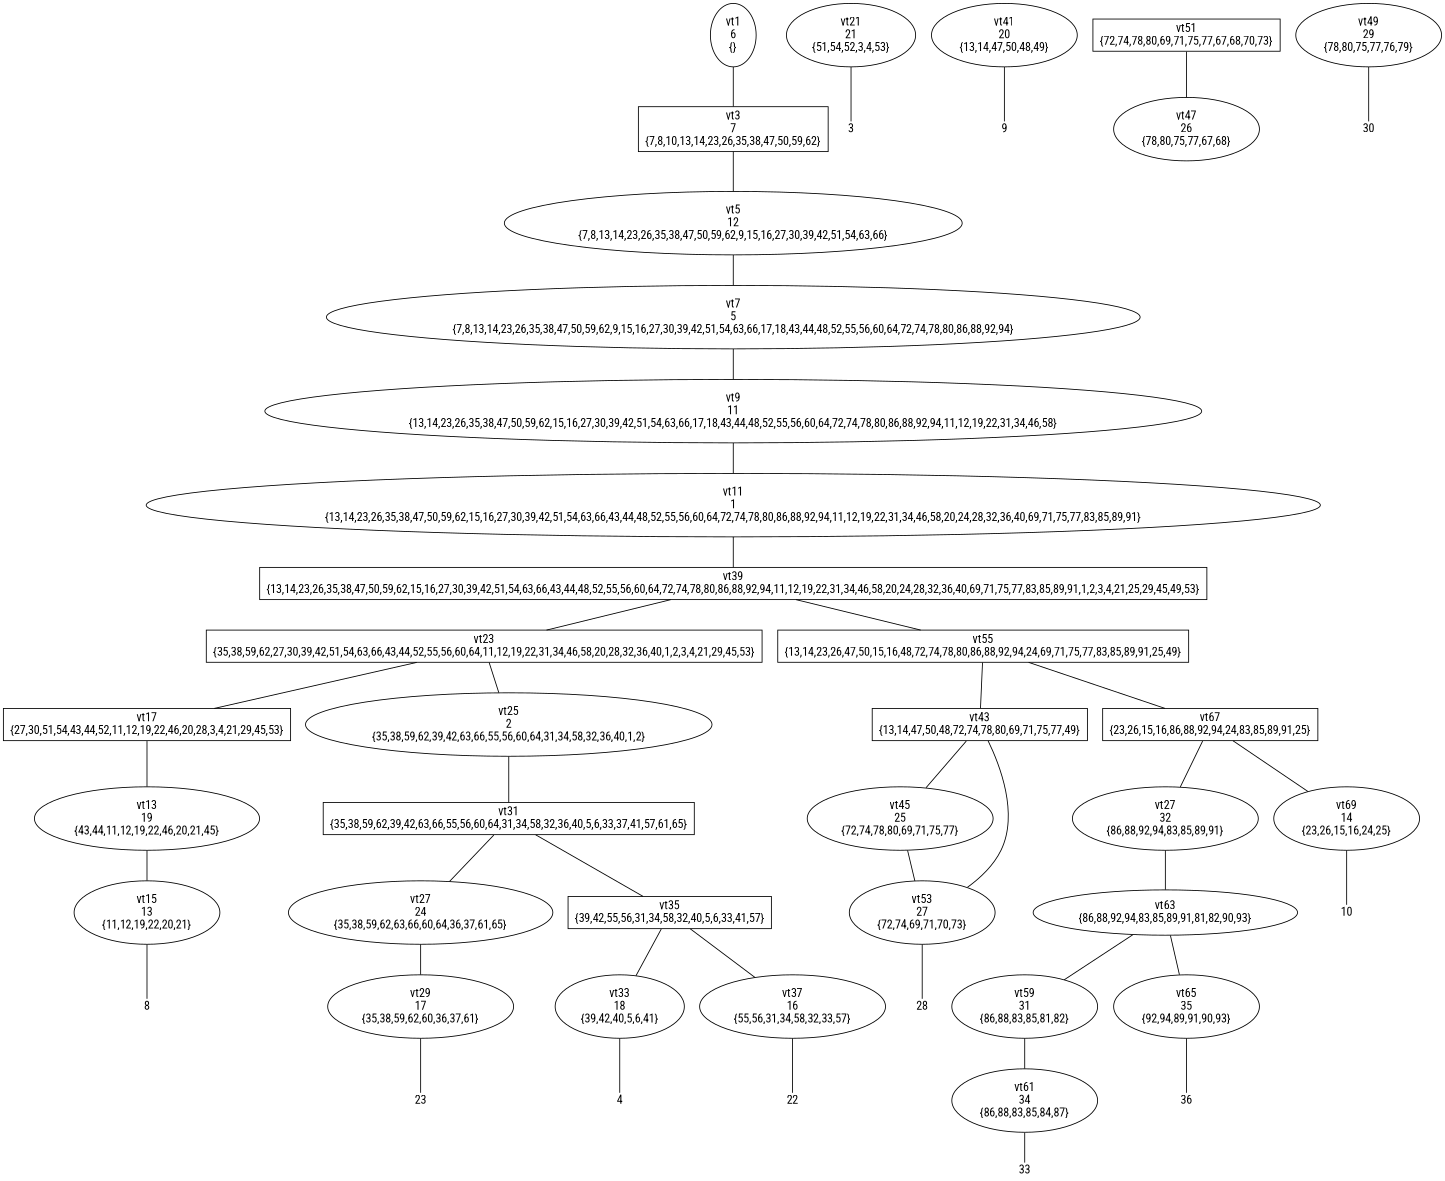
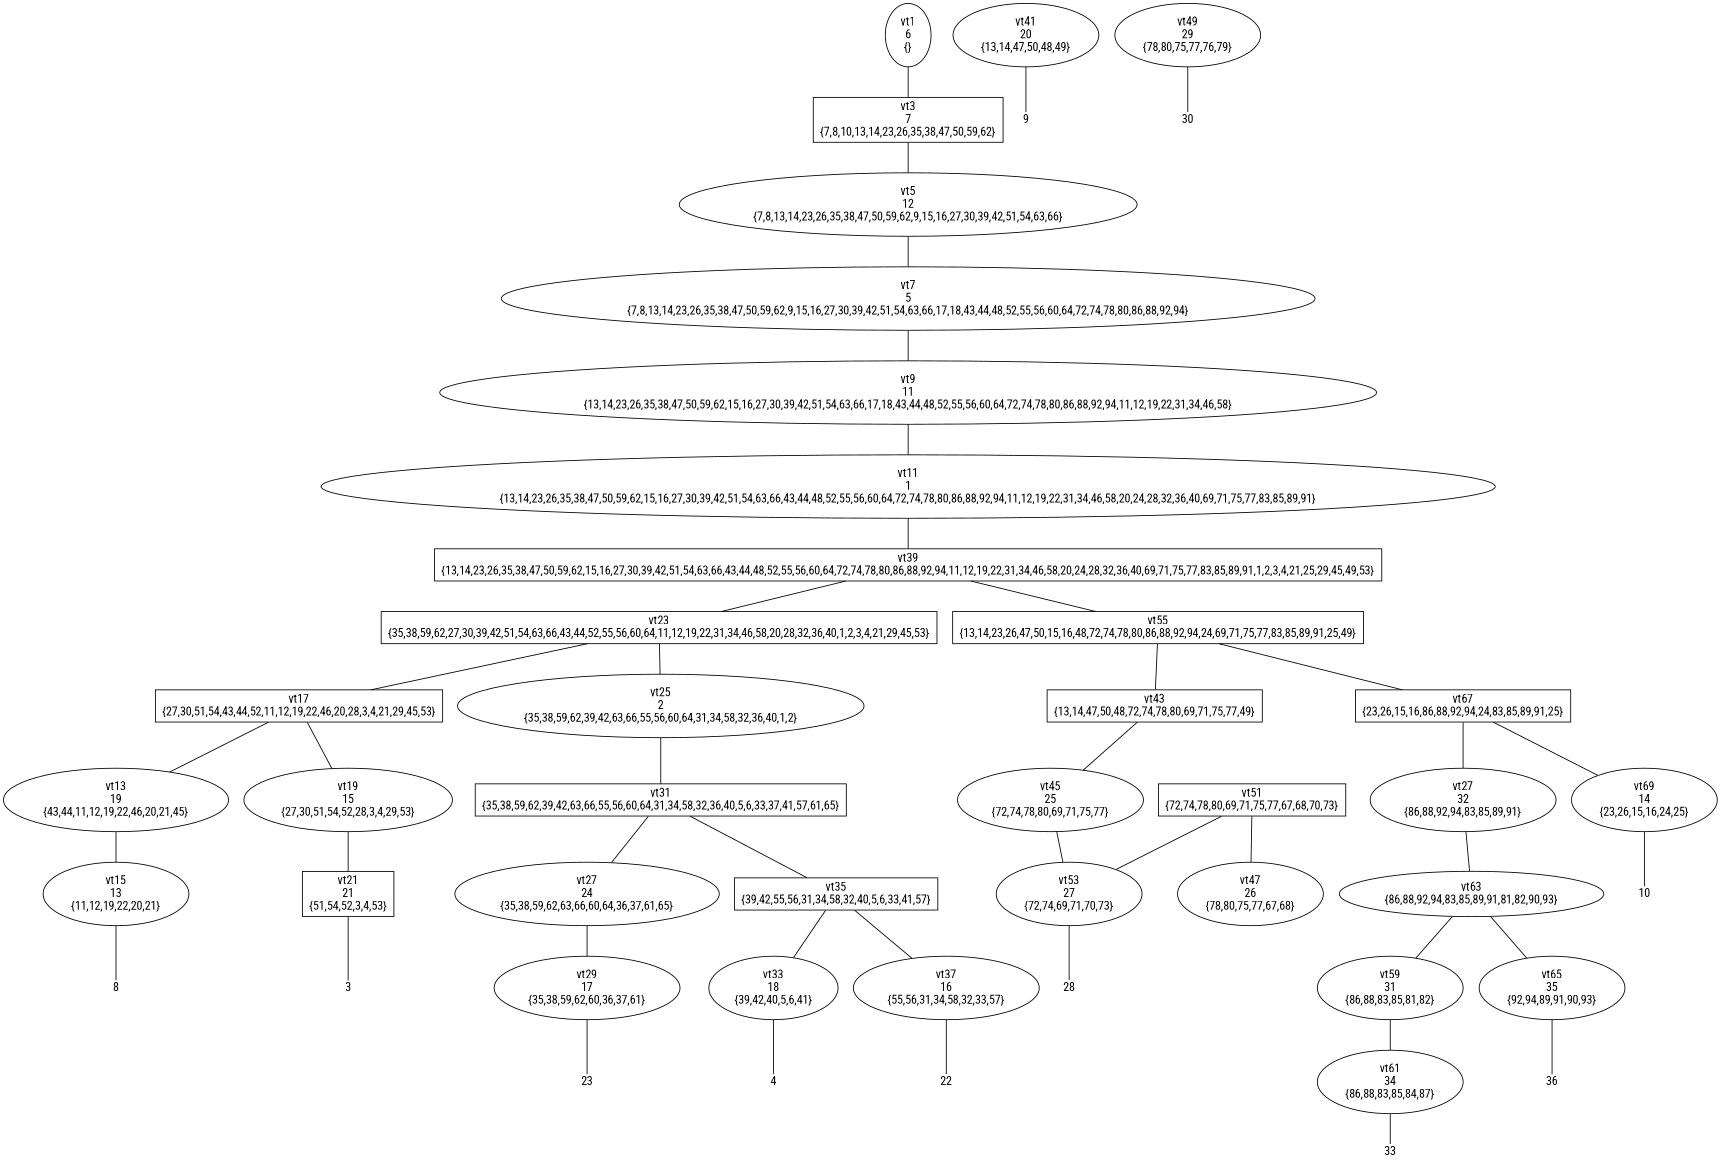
node "vt21 21 {51,54,52,3,4,53}": shape ellipse -> box
node "vt19 15 {27,30,51,54,52,28,3,4,29,53}": added
edge "vt43 {13,14,47,50,48,72,74,78,80,69,71,75,77,49}" -- "vt53 27 {72,74,69,71,70,73}": now "vt51 {72,74,78,80,69,71,75,77,67,68,70,73}" -- "vt53 27 {72,74,69,71,70,73}"
